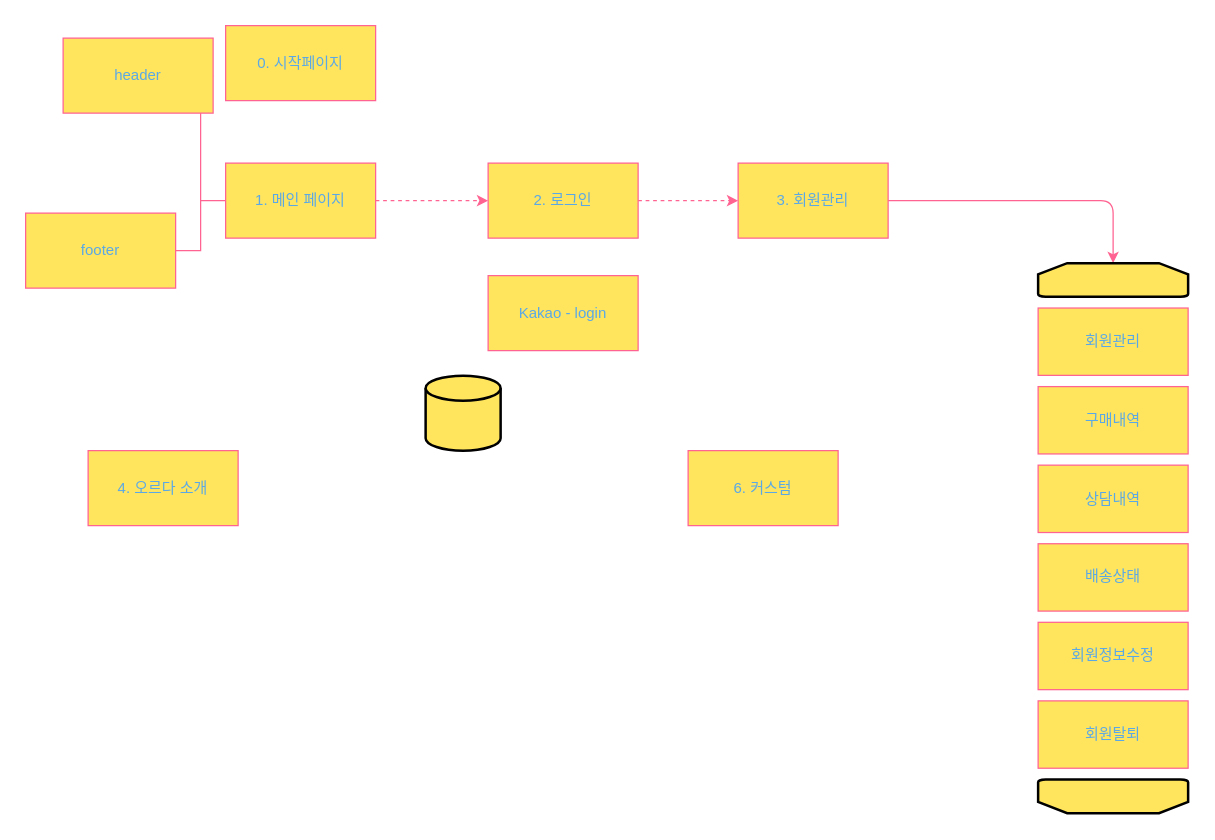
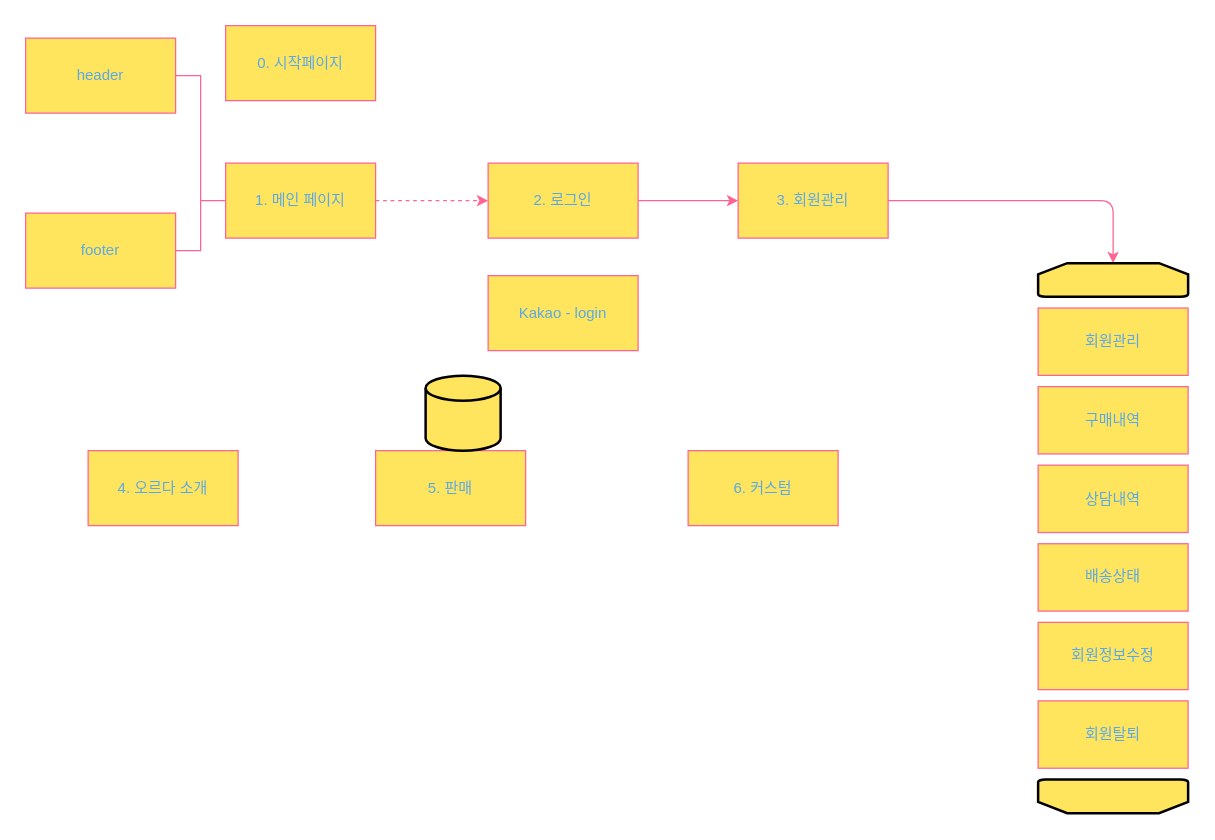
node "header": moved (138, 76) -> (101, 76)
edge "2. 로그인" -> "3. 회원관리": style dashed -> solid
node "5. 판매": added
